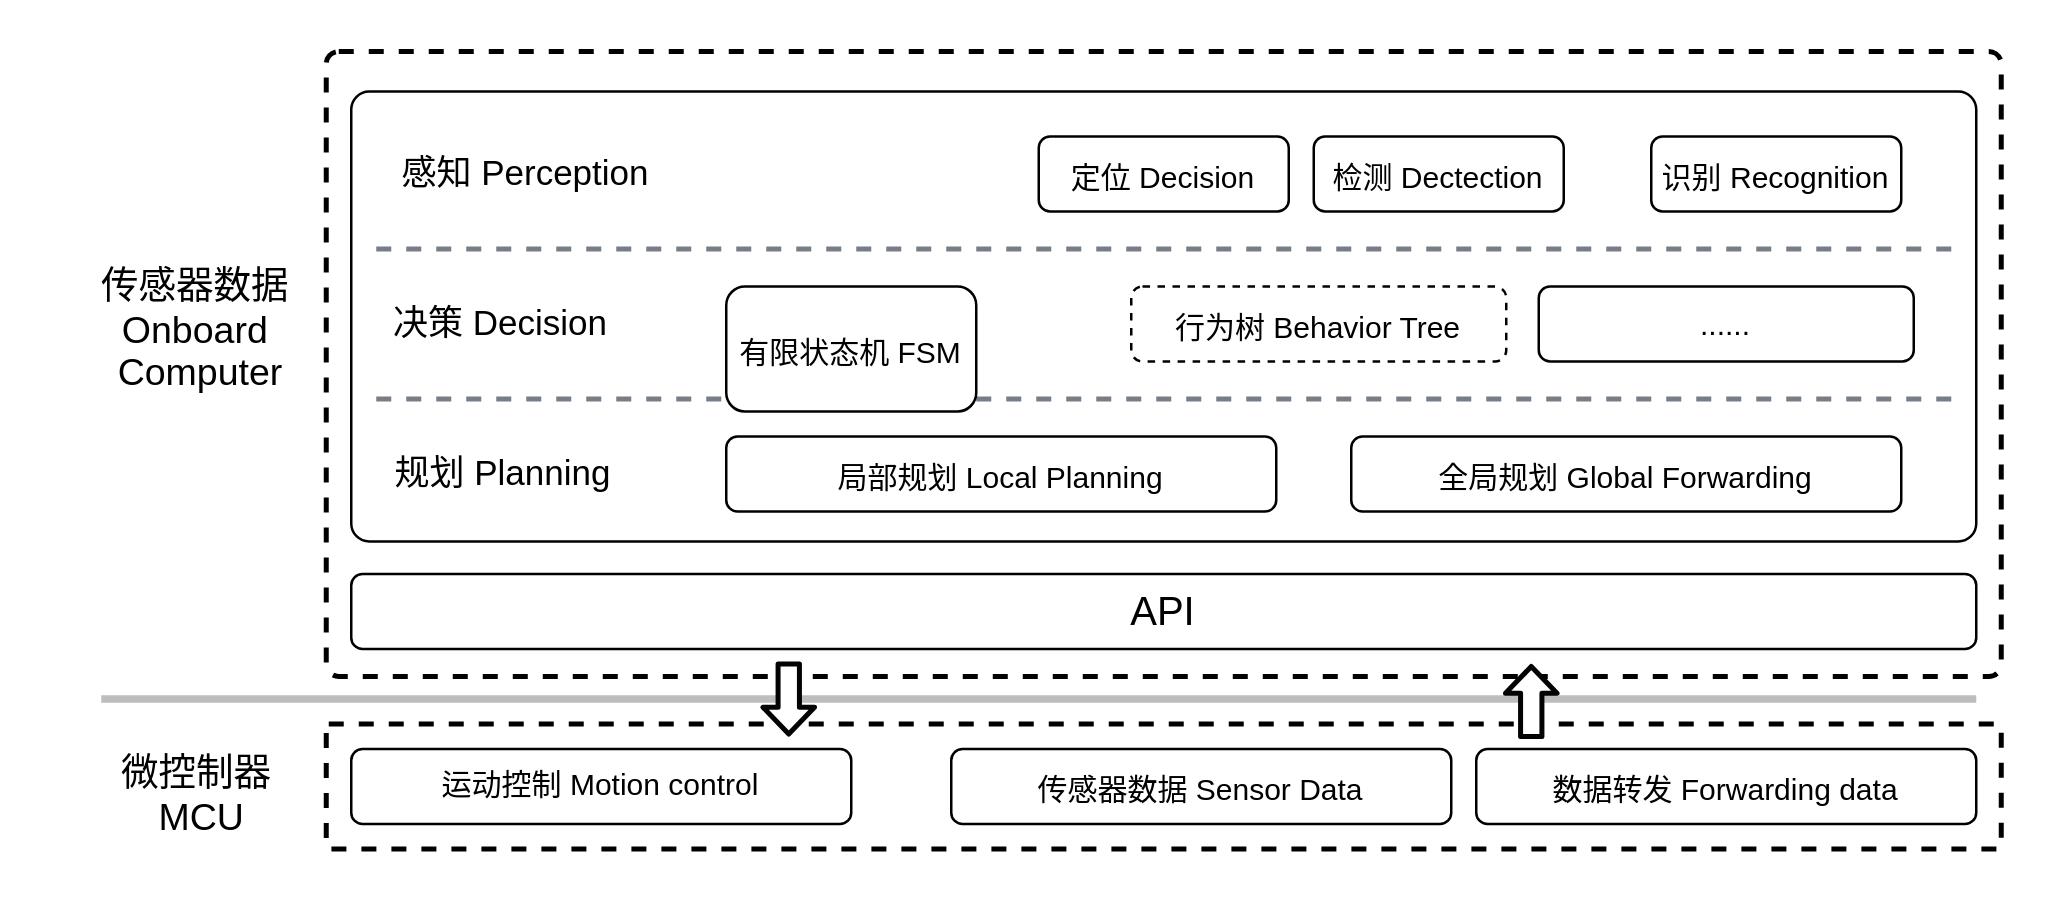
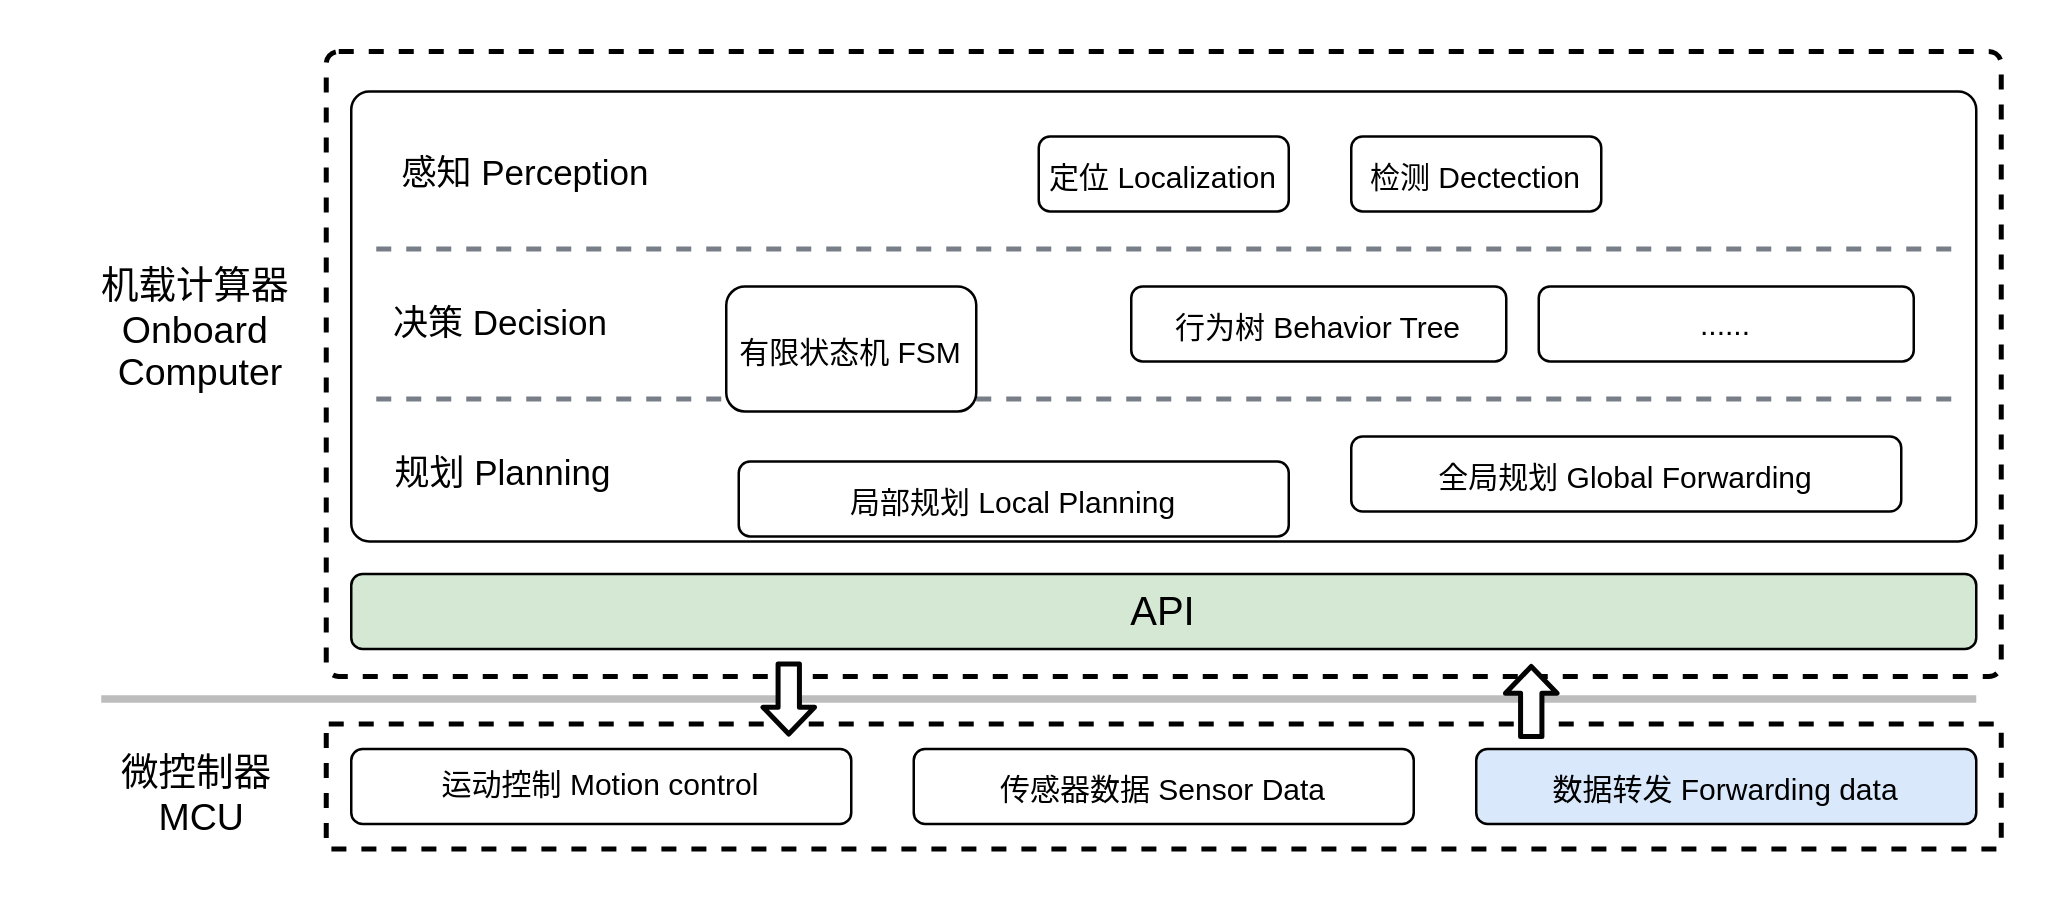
node "定位 Decision": label "定位 Decision" -> "定位 Localization"
node "检测 Dectection": moved (1439, 174) -> (1476, 174)
node "识别 Recognition": removed
node "传感器数据 Onboard Computer": label "传感器数据 Onboard Computer" -> "机载计算器 Onboard Computer"
node "行为树 Behavior Tree": style dashed -> solid
node "局部规划 Local Planning": moved (1001, 474) -> (1014, 499)
node "API": fillcolor #ffffff -> #d5e8d4
node "传感器数据 Sensor Data": moved (1201, 786) -> (1164, 786)
node "数据转发 Forwarding data": fillcolor #ffffff -> #dae8fc
